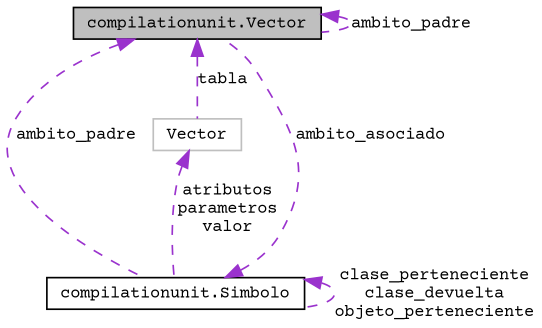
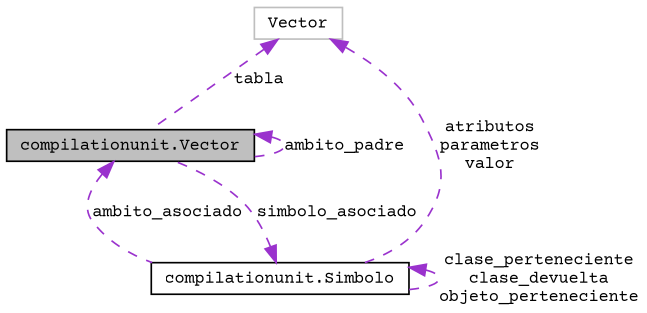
edge "Vector" -> "compilationunit.Vector": reversed
edge "compilationunit.Simbolo" -> "compilationunit.Vector": label "ambito_padre" -> "ambito_asociado"
edge "compilationunit.Vector" -> "compilationunit.Simbolo": label "ambito_asociado" -> "simbolo_asociado"
